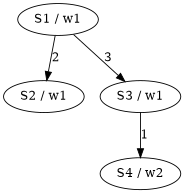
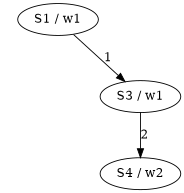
edge "S1 / w1" -> "S3 / w1": label "3" -> "1"
node "S2 / w1": removed
edge "S3 / w1" -> "S4 / w2": label "1" -> "2"
